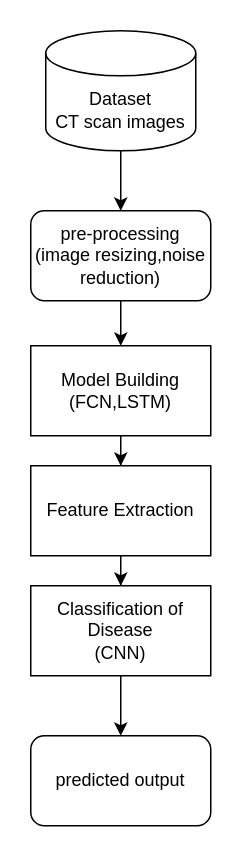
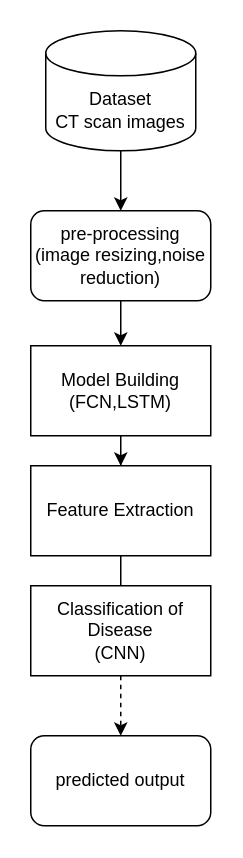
edge "Feature Extraction" -> "Classification of Disease (CNN)": arrowhead classic -> none
edge "Classification of Disease (CNN)" -> "predicted output": style solid -> dashed
